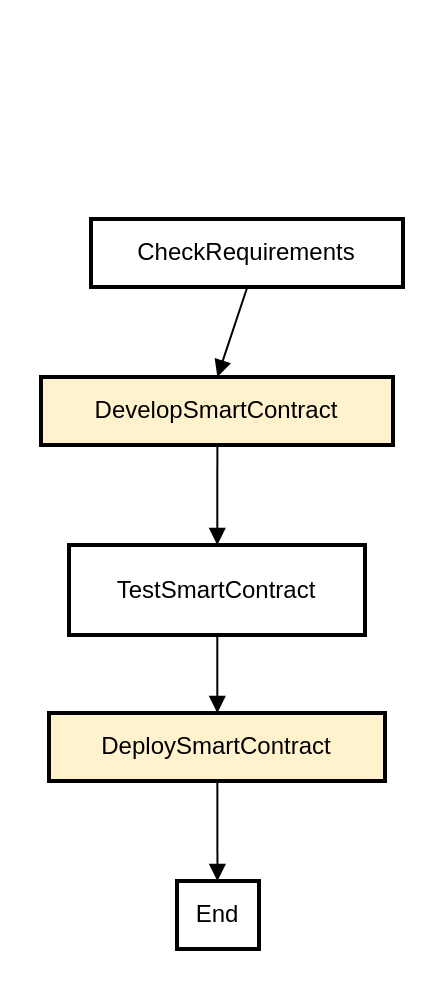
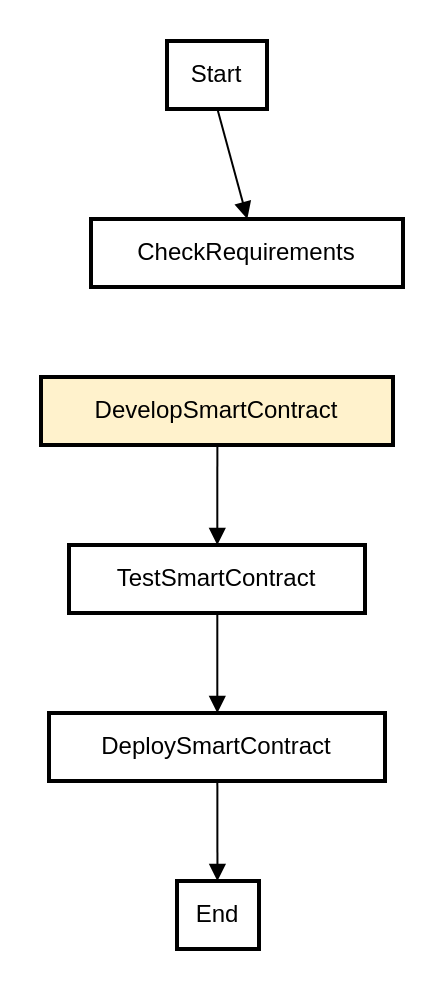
node "Start": added
edge "Start" -> "CheckRequirements": added
edge "CheckRequirements" -> "DevelopSmartContract": removed
node "TestSmartContract": size 296x90 -> 296x68
node "DeploySmartContract": fillcolor #fff2cc -> #ffffff
